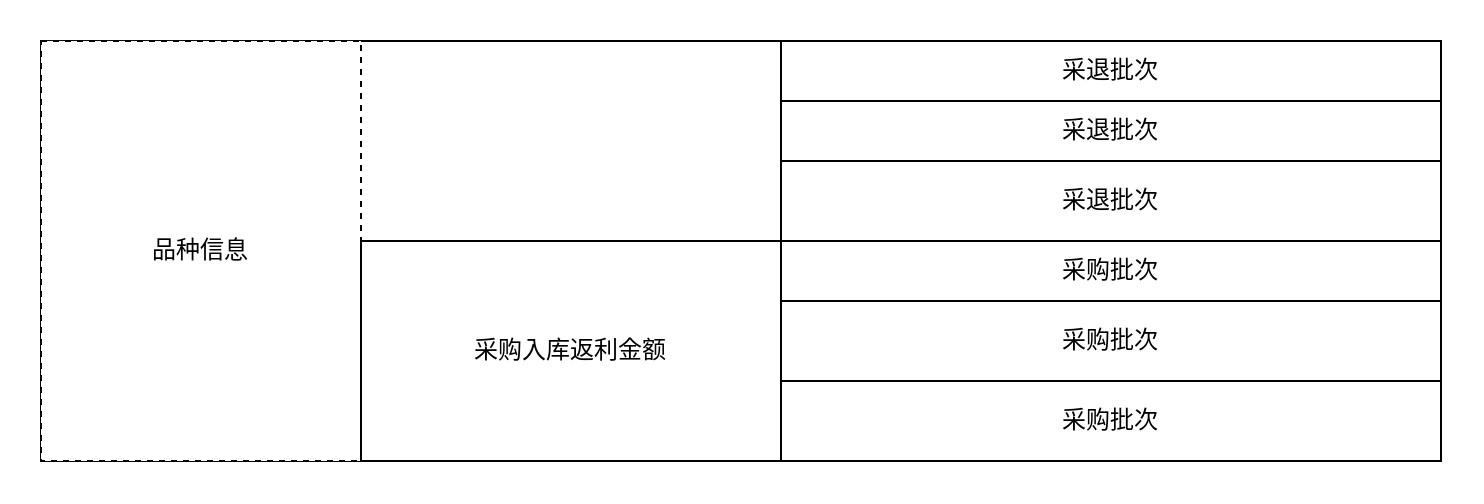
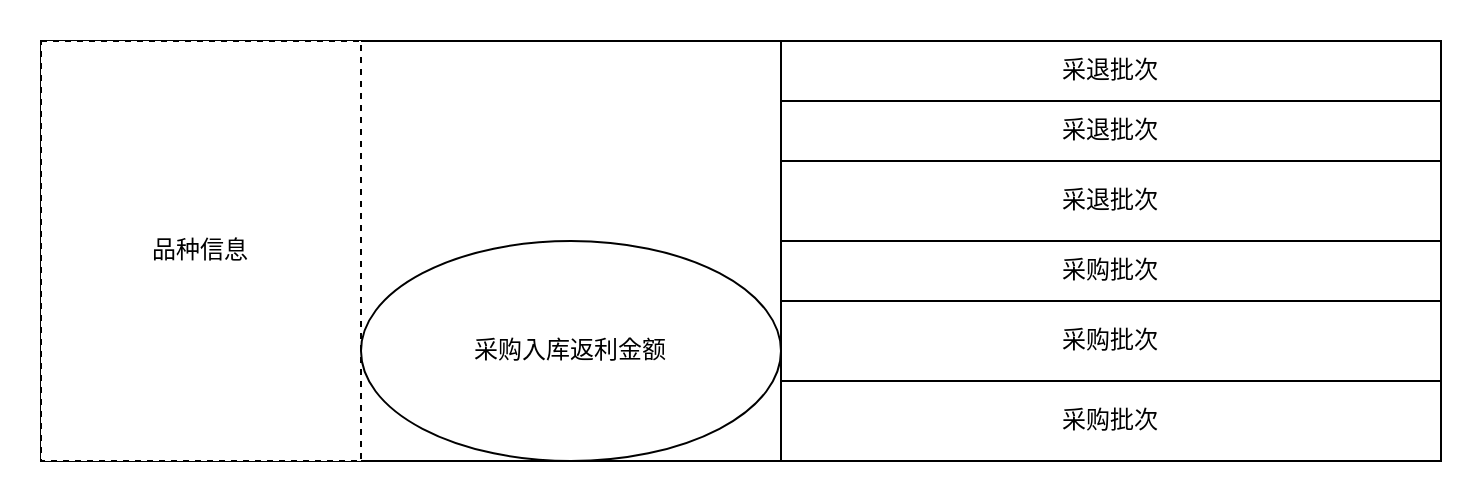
node "采购入库返利金额": shape rectangle -> ellipse
